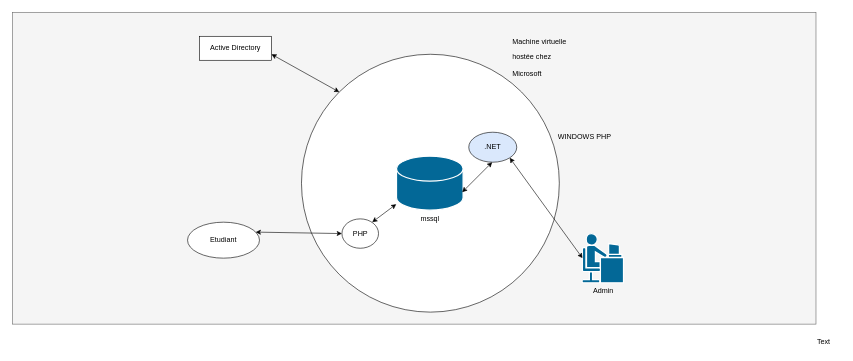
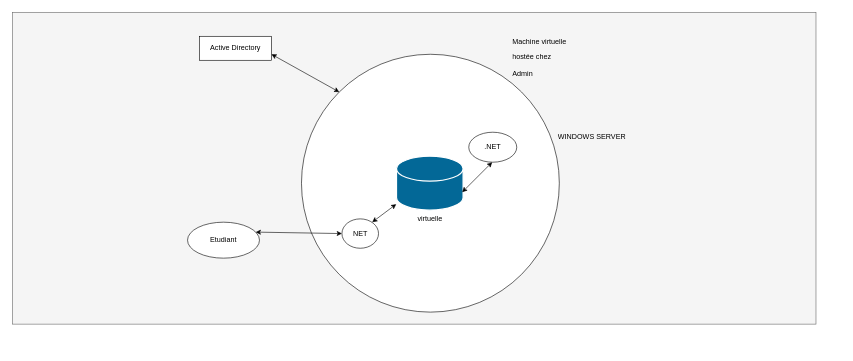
node "Machine virtuelle hostée chez Microsoft": label "Machine virtuelle hostée chez Microsoft" -> "Machine virtuelle hostée chez Admin"
node "WINDOWS PHP": label "WINDOWS PHP" -> "WINDOWS SERVER"
node ".NET": fillcolor #dae8fc -> #ffffff
edge ".NET" -- "Admin": removed
node "mssql": label "mssql" -> "virtuelle"
node "PHP": label "PHP" -> "NET"
node "Admin": removed
node "Text": removed
